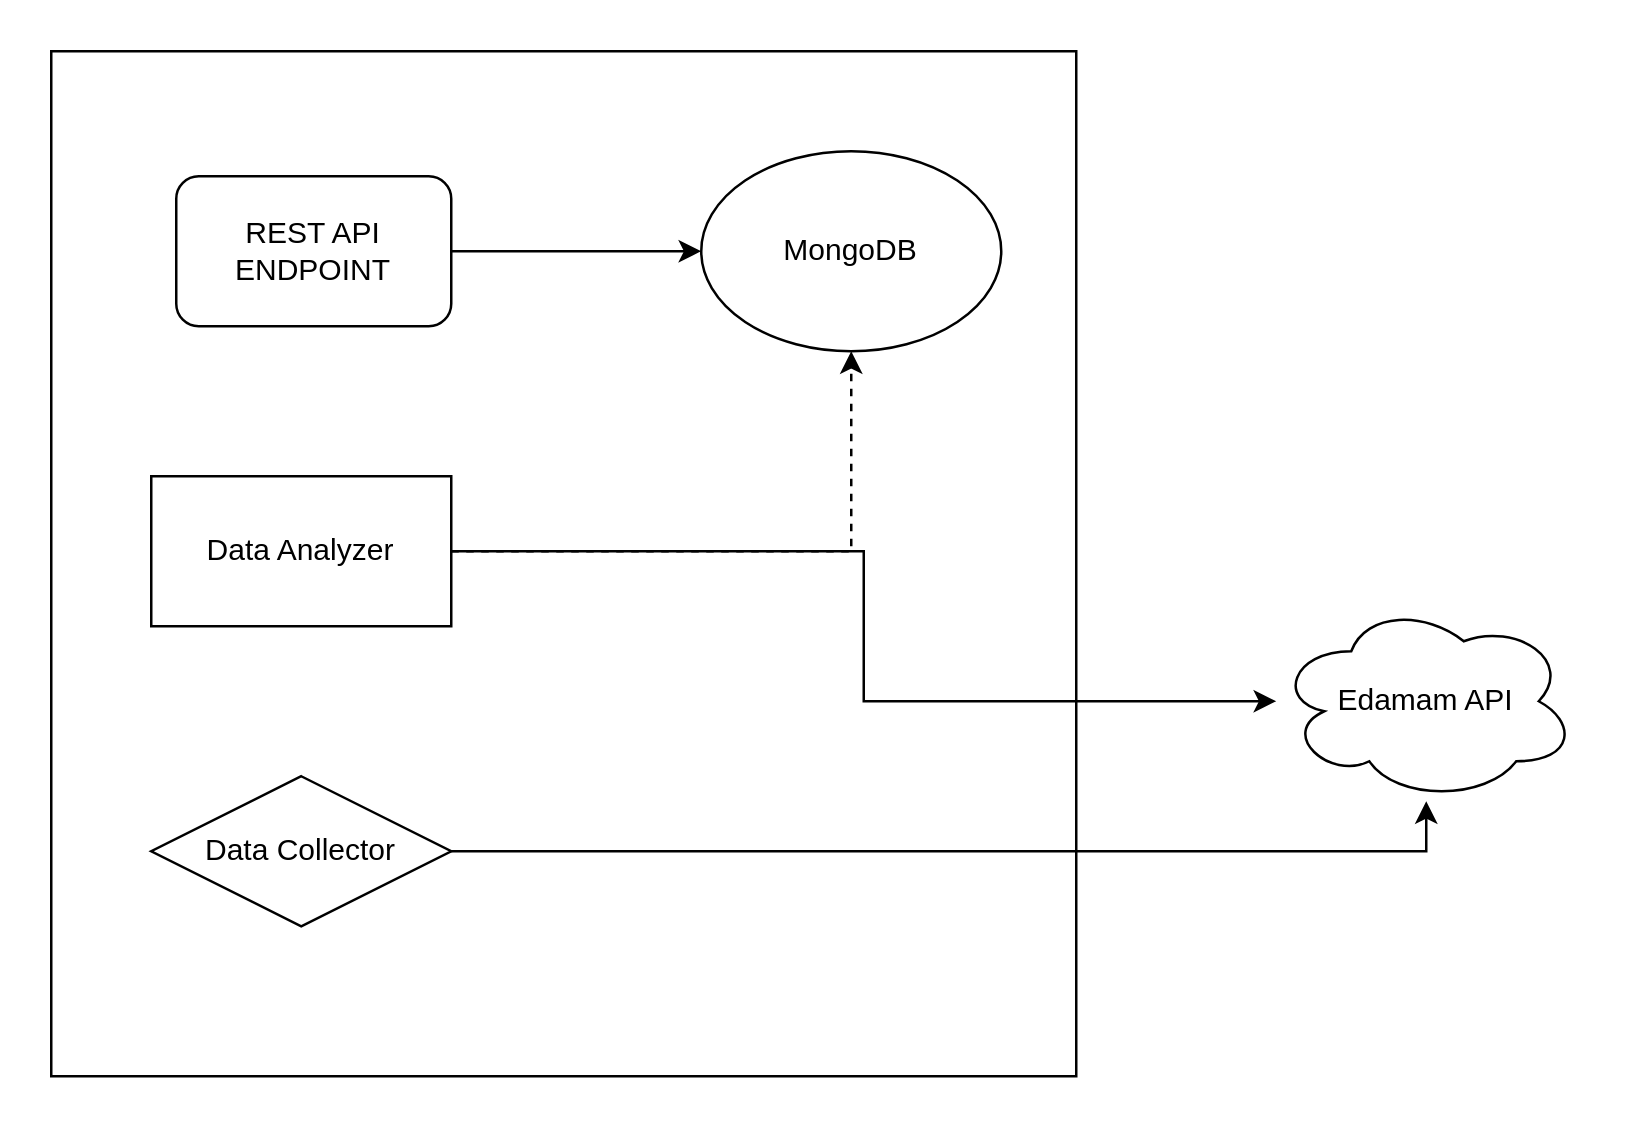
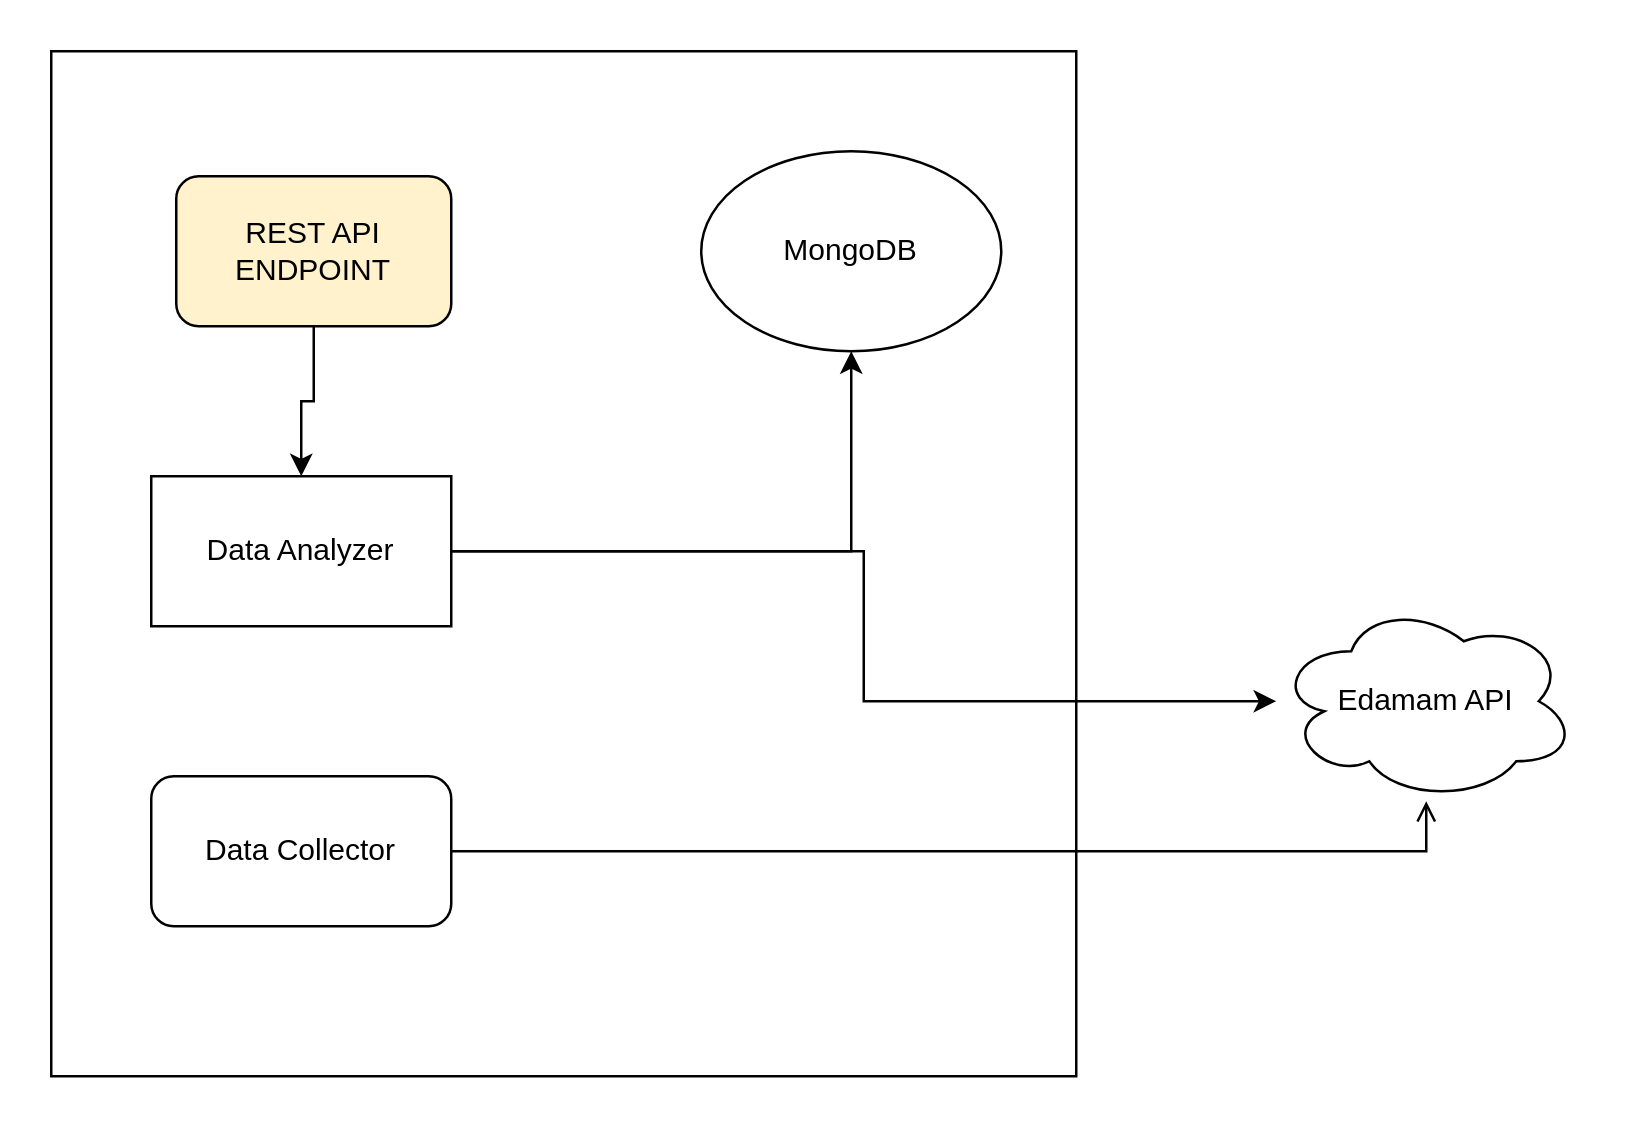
node "REST API ENDPOINT": fillcolor #ffffff -> #fff2cc
edge "REST API ENDPOINT" -> "MongoDB": now "REST API ENDPOINT" -> "Data Analyzer"
edge "Data Analyzer" -> "MongoDB": style dashed -> solid
edge "Data Collector" -> "Edamam API": arrowhead classic -> open
node "Data Collector": shape diamond -> rounded rectangle
